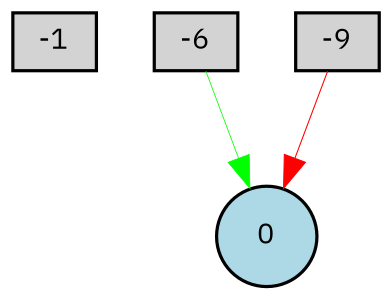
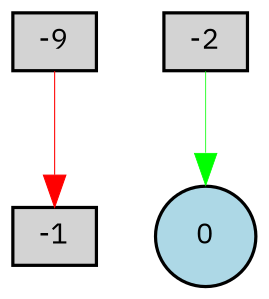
node "-6": label "-6" -> "-2"
edge "-9" -> "0": now "-9" -> "-1"
